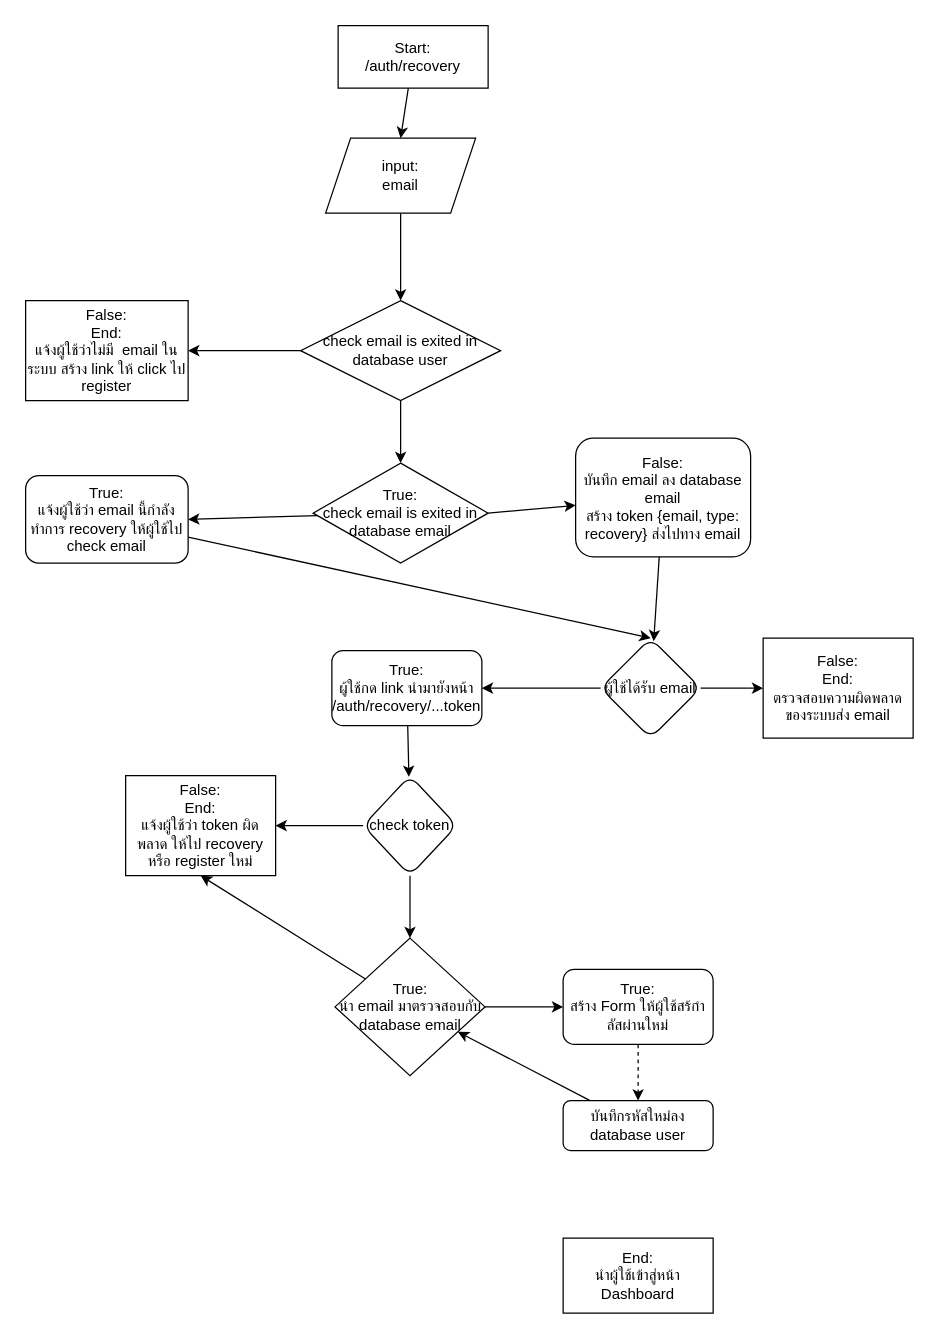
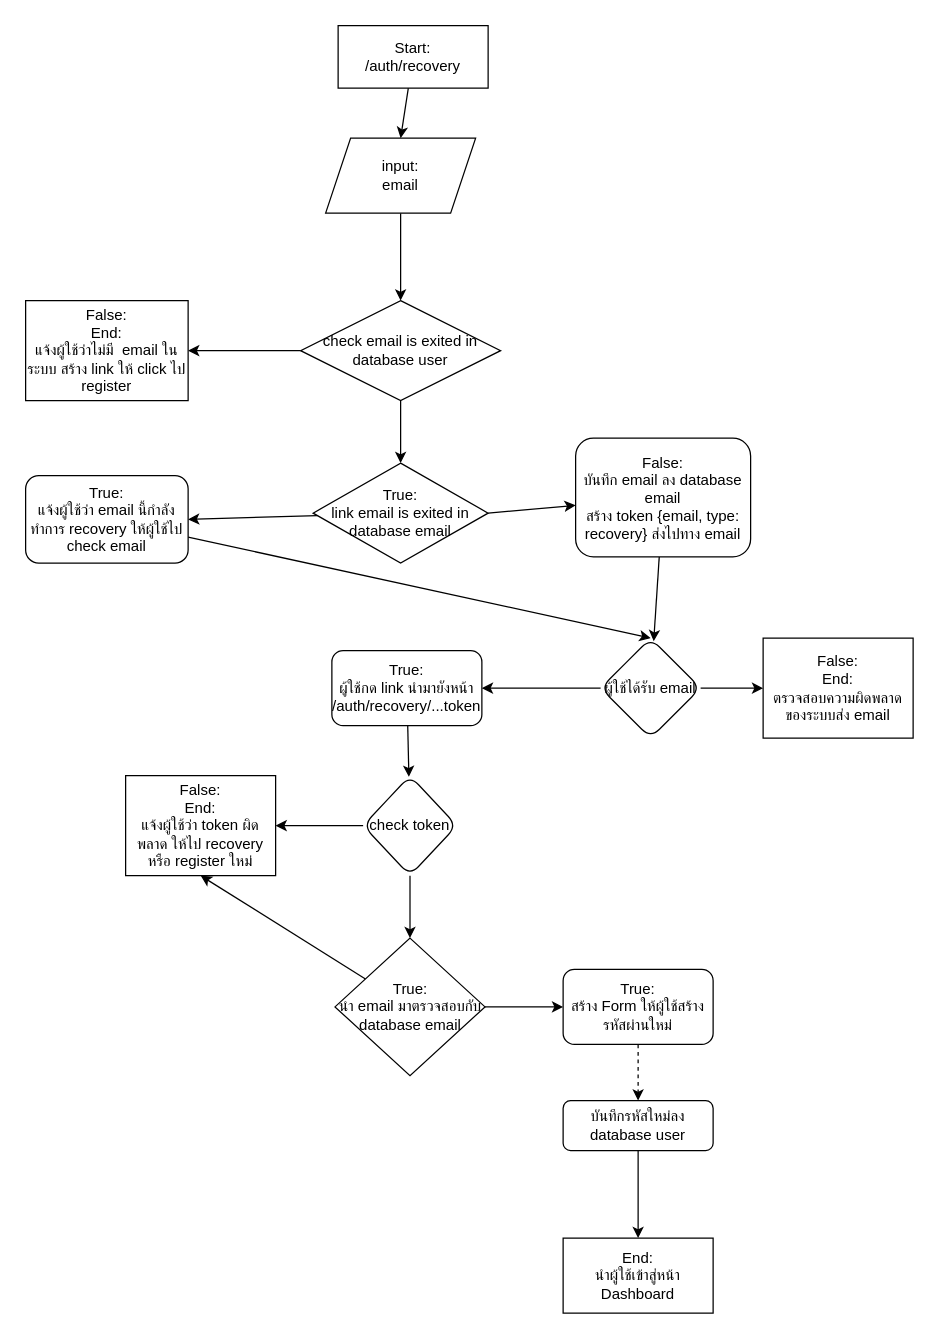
node "True: check email is exited in database email": label "True: check email is exited in database email" -> "True: link email is exited in database email"
node "True: สร้าง Form ให้ผู้ใช้สร้กำลัสผ่านใหม่": label "True: สร้าง Form ให้ผู้ใช้สร้กำลัสผ่านใหม่" -> "True: สร้าง Form ให้ผู้ใช้สร้างรหัสผ่านใหม่"
edge "บันทึกรหัสใหม่ลง database user" -> "True: นำ email มาตรวจสอบกับ database email": now "บันทึกรหัสใหม่ลง database user" -> "End: นำผู้ใช้เข้าสู่หน้า Dashboard"
